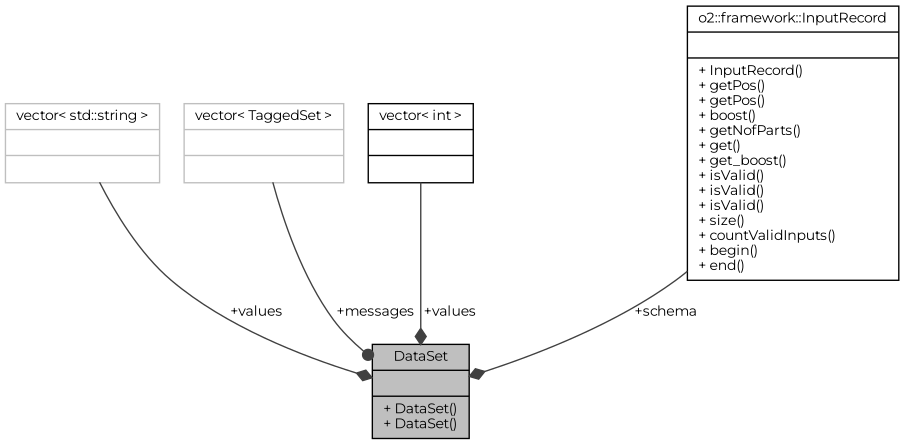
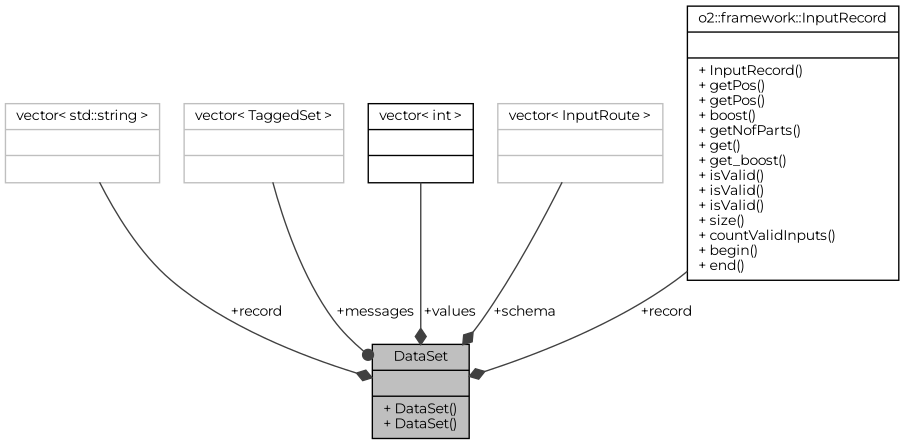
node "vector< InputRoute >": added
edge "vector< std::string >" -> "DataSet": label " +values" -> " +record"
edge "o2::framework::InputRecord" -> "DataSet": label " +schema" -> " +record"
